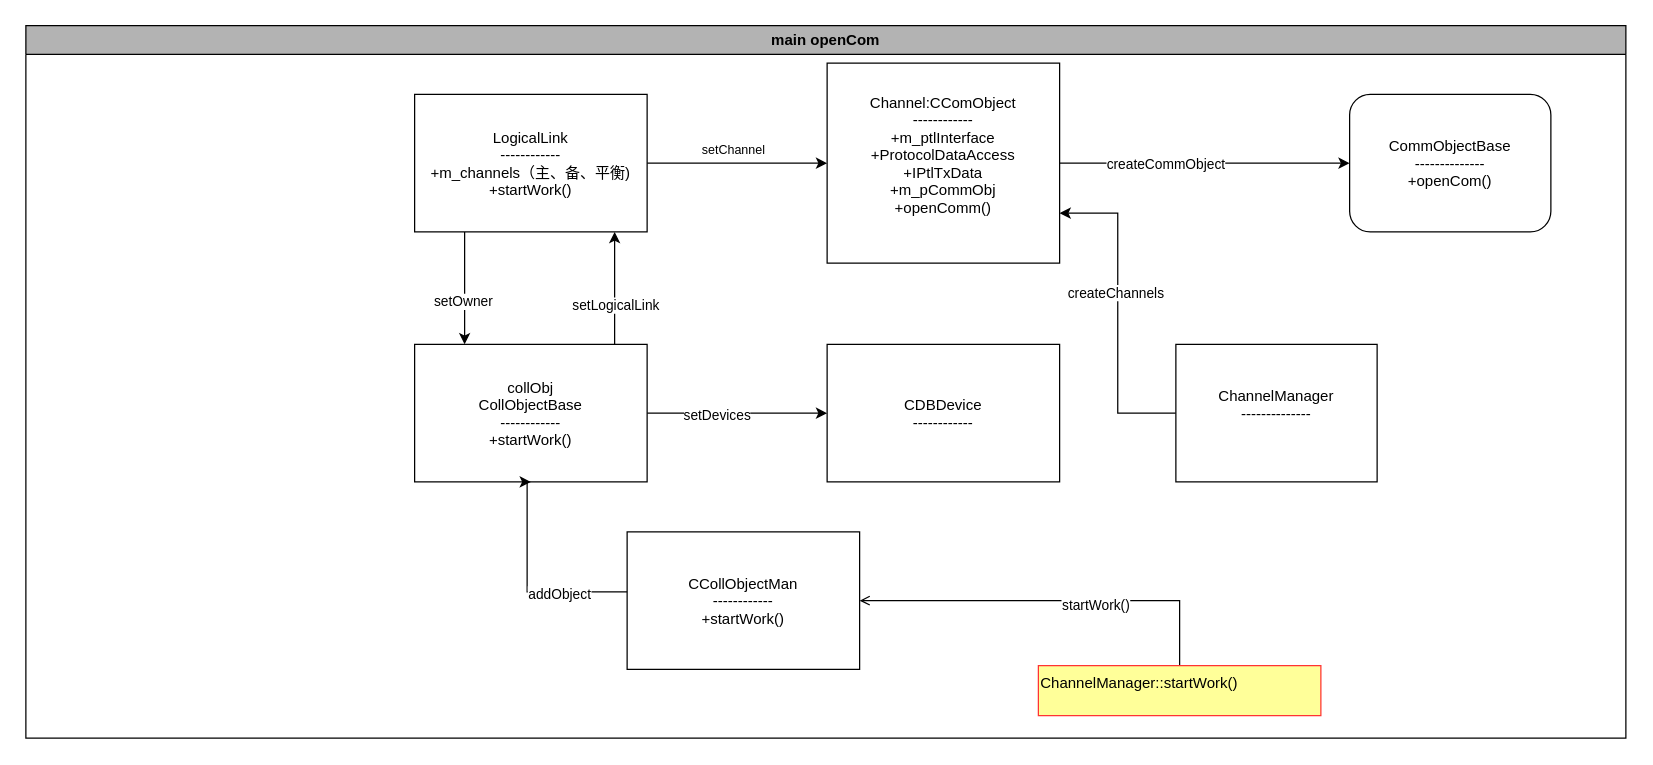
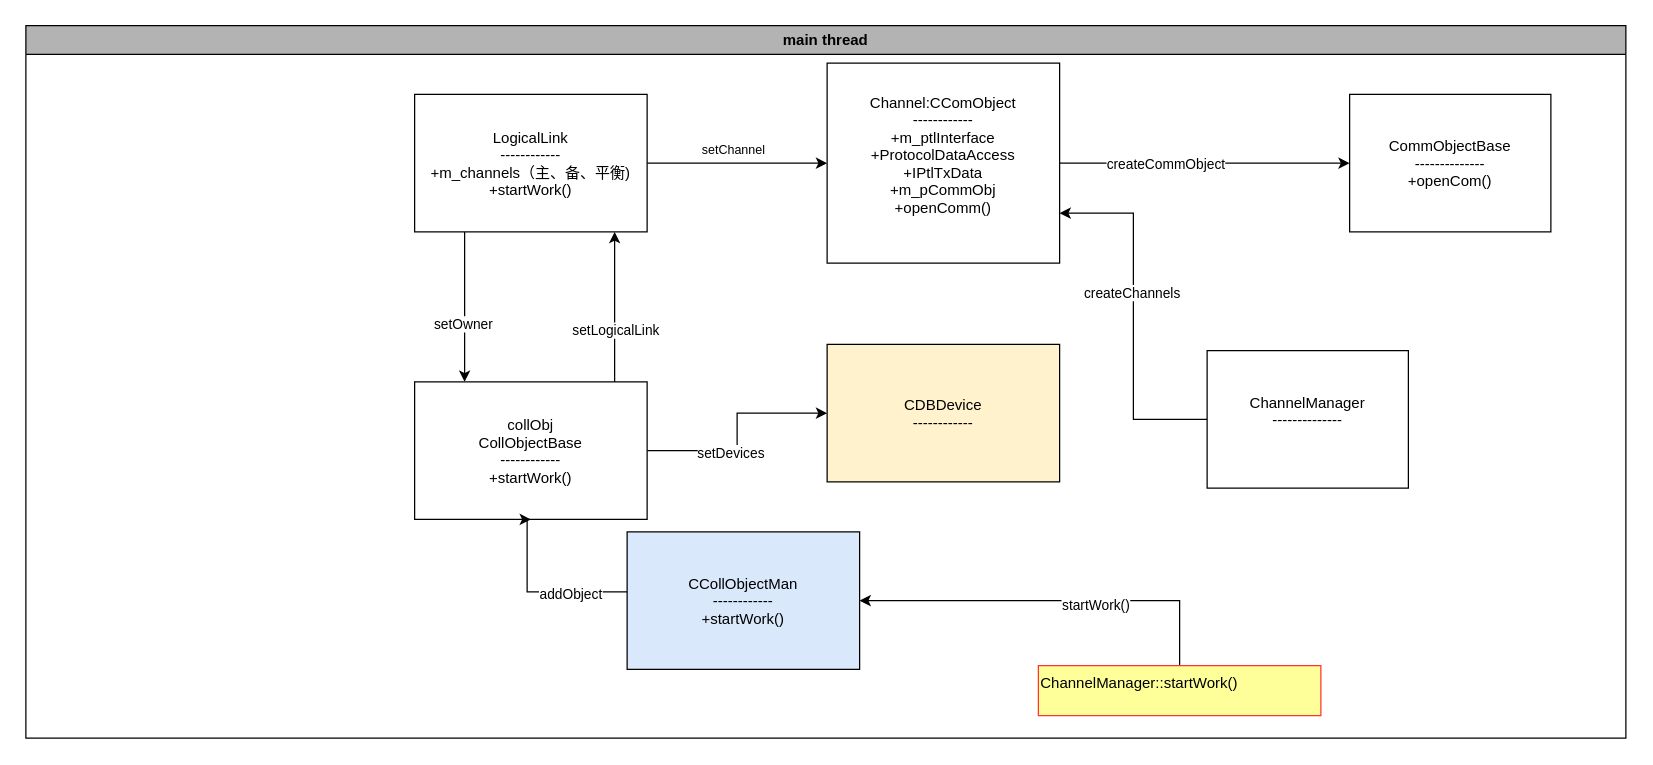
node "main openCom": label "main openCom" -> "main thread"
node "CommObjectBase -------------- +openCom()": shape rounded rectangle -> rectangle
node "collObj CollObjectBase ------------ +startWork()": moved (531, 413) -> (531, 451)
node "CDBDevice ------------": fillcolor #ffffff -> #fff2cc
node "ChannelManager --------------": moved (1276, 413) -> (1308, 419)
node "CCollObjectMan ------------ +startWork()": fillcolor #ffffff -> #dae8fc
edge "ChannelManager::startWork()" -> "CCollObjectMan ------------ +startWork()": arrowhead open -> classic
